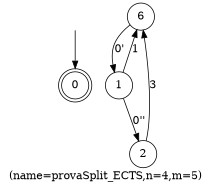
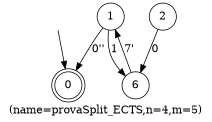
edge "6" -> "1": label "0'" -> "7'"
edge "2" -> "6": label "3" -> "0"
edge "1" -> "2": now "1" -> "0"
